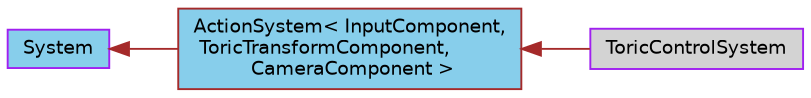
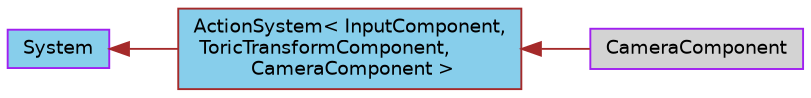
node "ToricControlSystem": label "ToricControlSystem" -> "CameraComponent"
